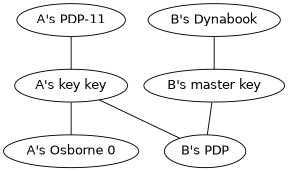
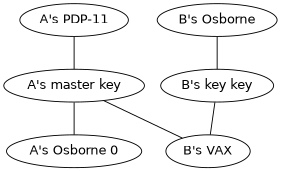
node "B's Dynabook": label "B's Dynabook" -> "B's Osborne"
node "A's key key": label "A's key key" -> "A's master key"
node "B's master key": label "B's master key" -> "B's key key"
node "B's PDP": label "B's PDP" -> "B's VAX"
